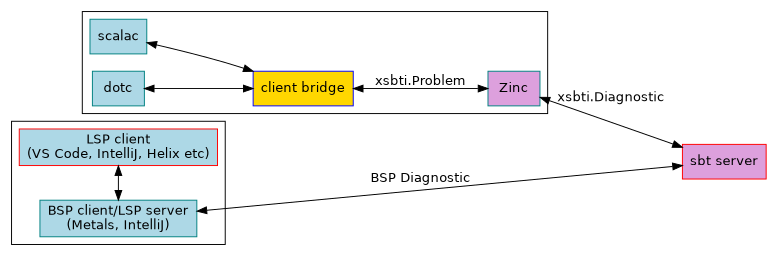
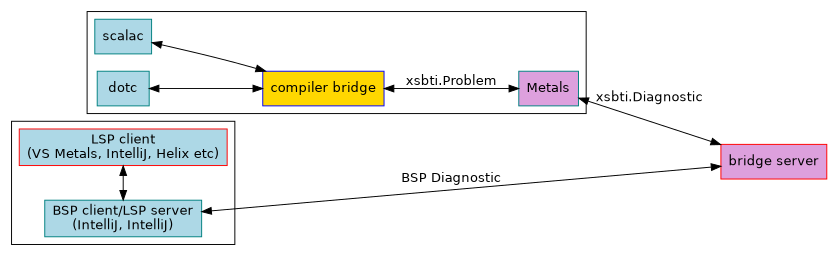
node "client bridge": label "client bridge" -> "compiler bridge"
node "Zinc": label "Zinc" -> "Metals"
node "LSP client (VS Code, IntelliJ, Helix etc)": label "LSP client (VS Code, IntelliJ, Helix etc)" -> "LSP client (VS Metals, IntelliJ, Helix etc)"
node "sbt server": label "sbt server" -> "bridge server"
node "BSP client/LSP server (Metals, IntelliJ)": label "BSP client/LSP server (Metals, IntelliJ)" -> "BSP client/LSP server (IntelliJ, IntelliJ)"
